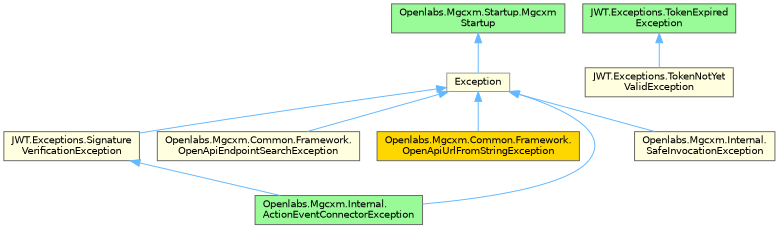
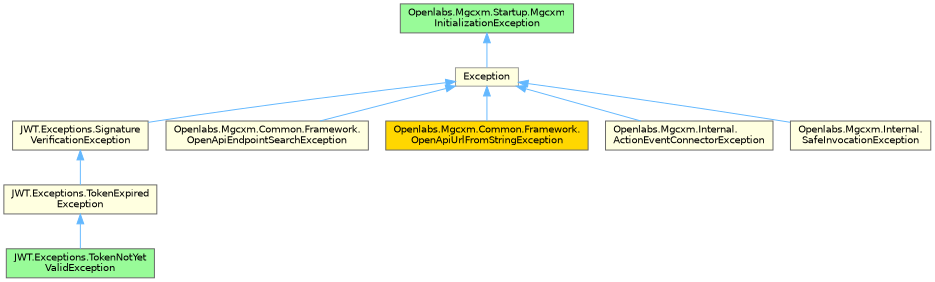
node "Openlabs.Mgcxm.Startup.Mgcxm Startup": label "Openlabs.Mgcxm.Startup.Mgcxm Startup" -> "Openlabs.Mgcxm.Startup.Mgcxm InitializationException"
node "JWT.Exceptions.TokenExpired Exception": fillcolor palegreen -> lightyellow
node "JWT.Exceptions.TokenNotYet ValidException": fillcolor lightyellow -> palegreen
edge "Openlabs.Mgcxm.Internal. ActionEventConnectorException" -> "JWT.Exceptions.Signature VerificationException": now "JWT.Exceptions.TokenExpired Exception" -> "JWT.Exceptions.Signature VerificationException"
node "Openlabs.Mgcxm.Internal. ActionEventConnectorException": fillcolor palegreen -> lightyellow
